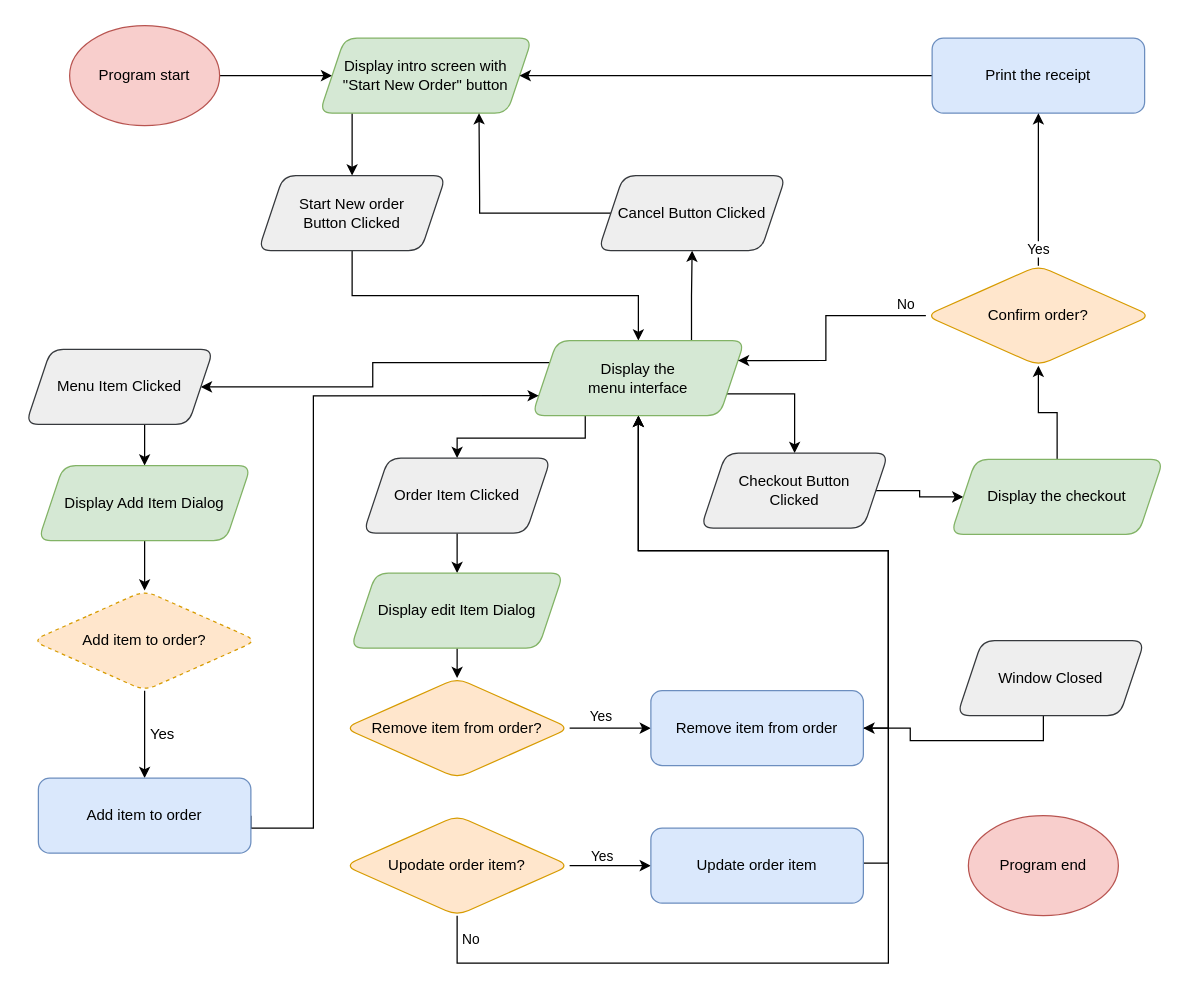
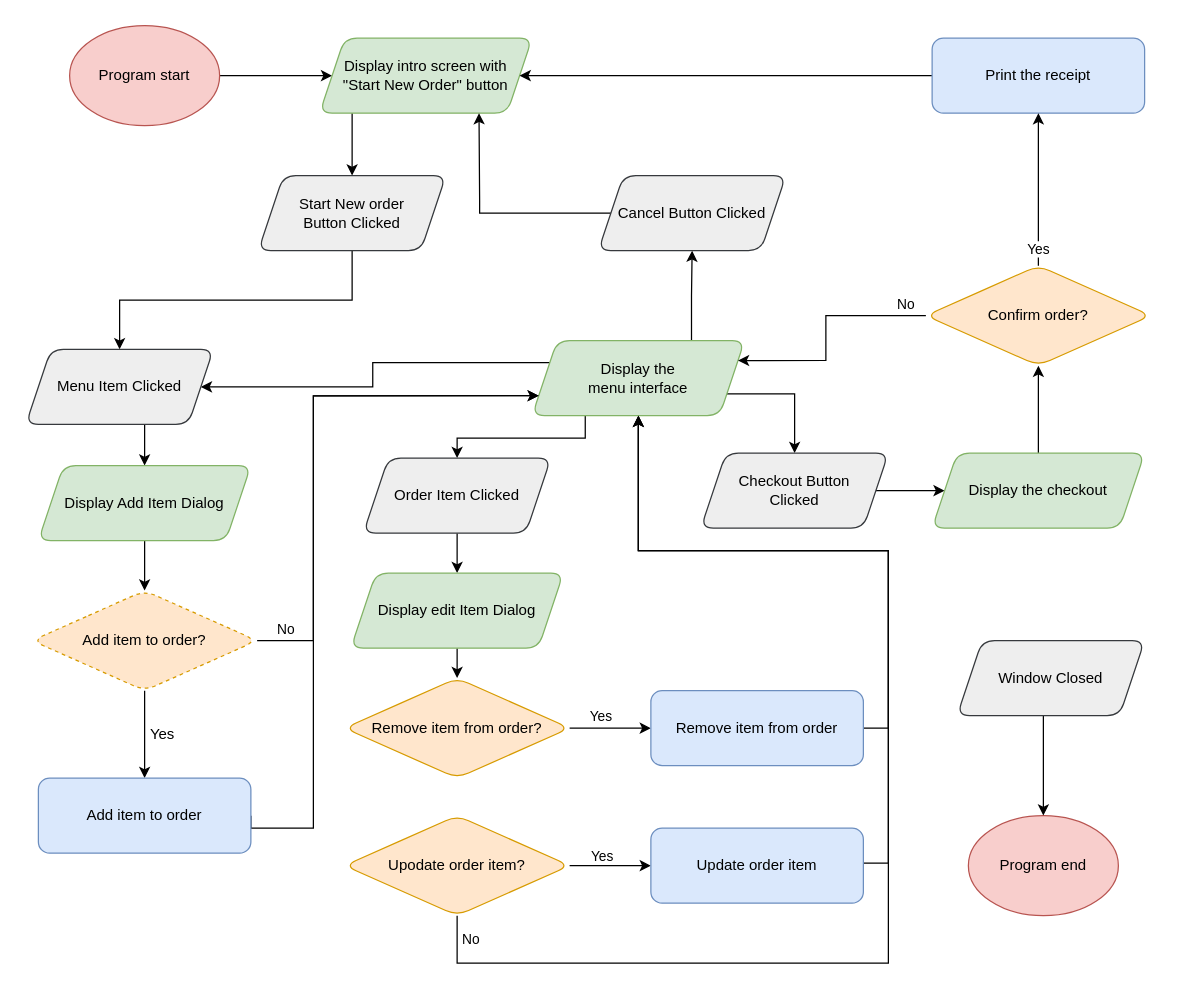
edge "Start New order Button Clicked" -> "Display the menu interface": now "Start New order Button Clicked" -> "Menu Item Clicked"
node "Display the checkout": moved (1057, 497) -> (1038, 491)
edge "Add item to order?" -> "Display the menu interface": added, label "No"
edge "Window Closed" -> "Remove item from order": now "Window Closed" -> "Program end"
